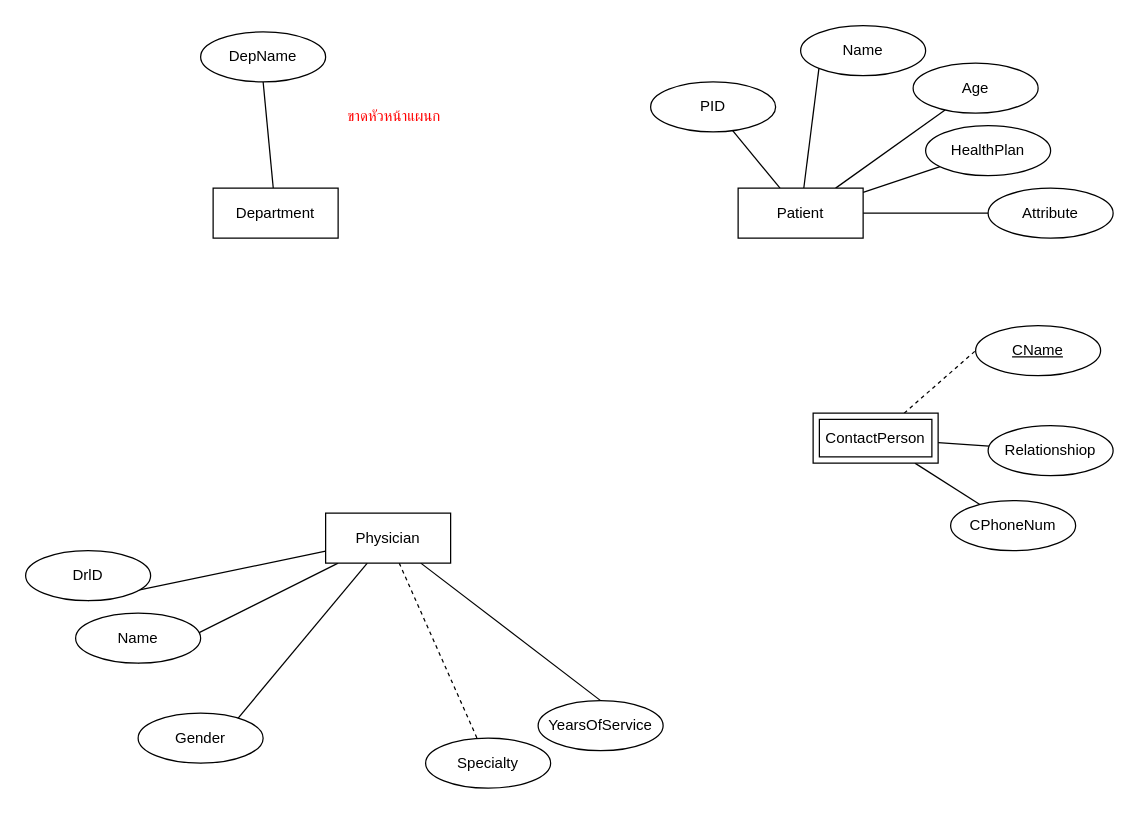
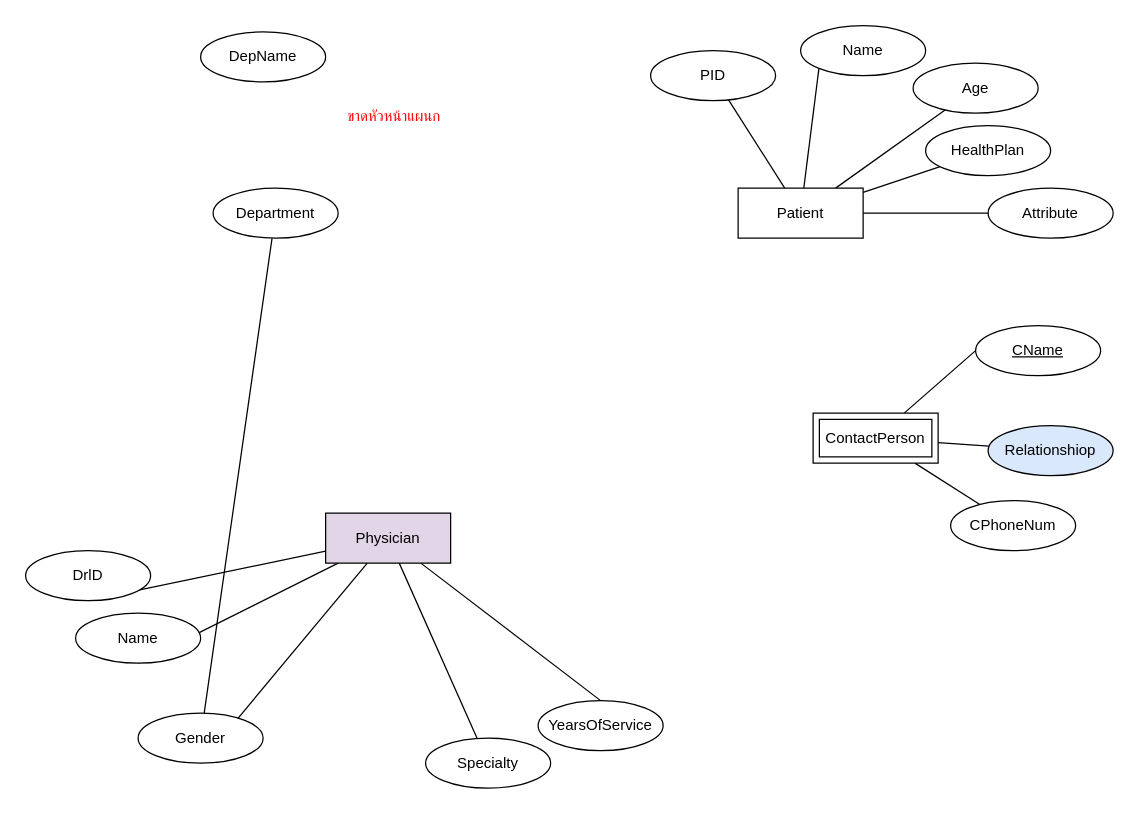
node "PID": moved (713, 107) -> (713, 76)
edge "DepName" -- "Department": now "Gender" -- "Department"
node "Department": shape rectangle -> ellipse
edge "CName" -- "ContactPerson": style dashed -> solid
node "Relationshiop": fillcolor #ffffff -> #dae8fc
node "Physician": fillcolor #ffffff -> #e1d5e7
edge "Physician" -- "Specialty": style dashed -> solid
